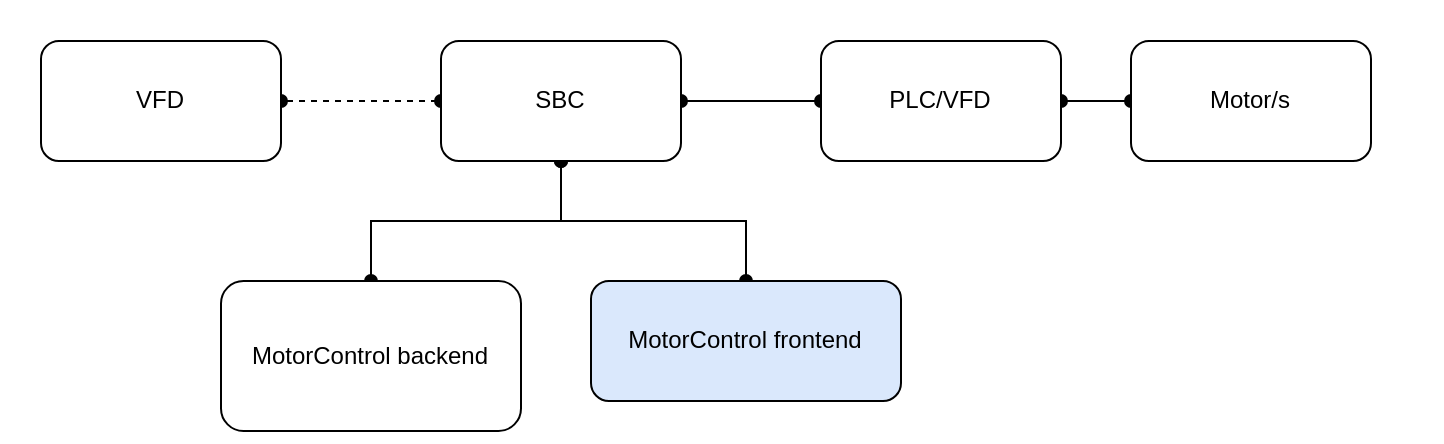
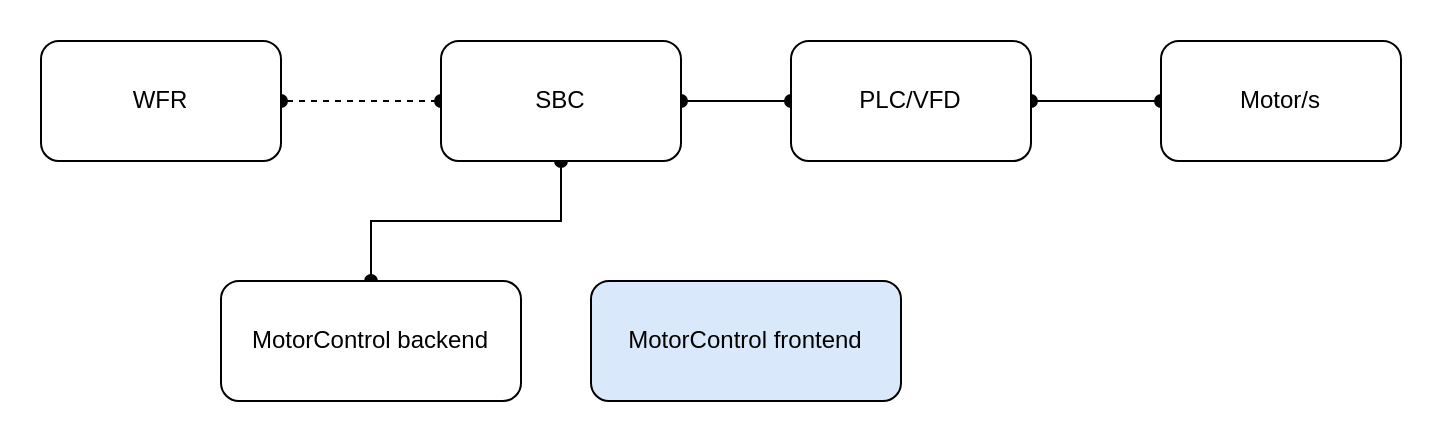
node "VFD": label "VFD" -> "WFR"
node "PLC/VFD": moved (941, 101) -> (911, 101)
node "Motor/s": moved (1251, 101) -> (1281, 101)
edge "SBC" -- "MotorControl frontend": removed
node "MotorControl backend": size 300x150 -> 300x120
